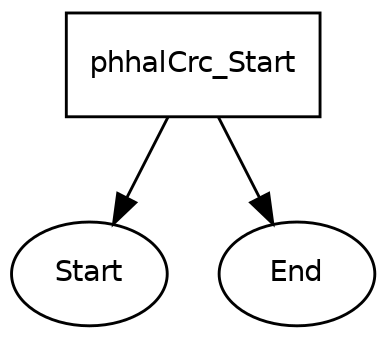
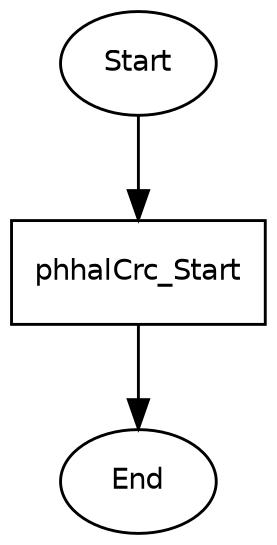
edge "phhalCrc_Start" -> "Start": reversed
